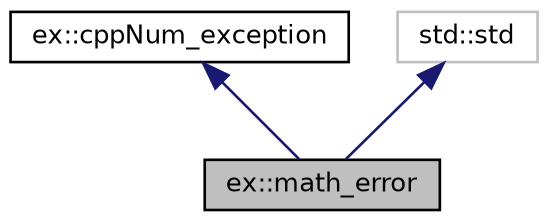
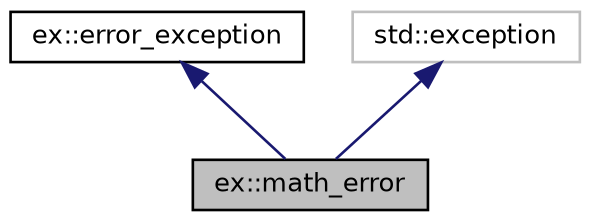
node "ex::cppNum_exception": label "ex::cppNum_exception" -> "ex::error_exception"
node "std::std": label "std::std" -> "std::exception"
